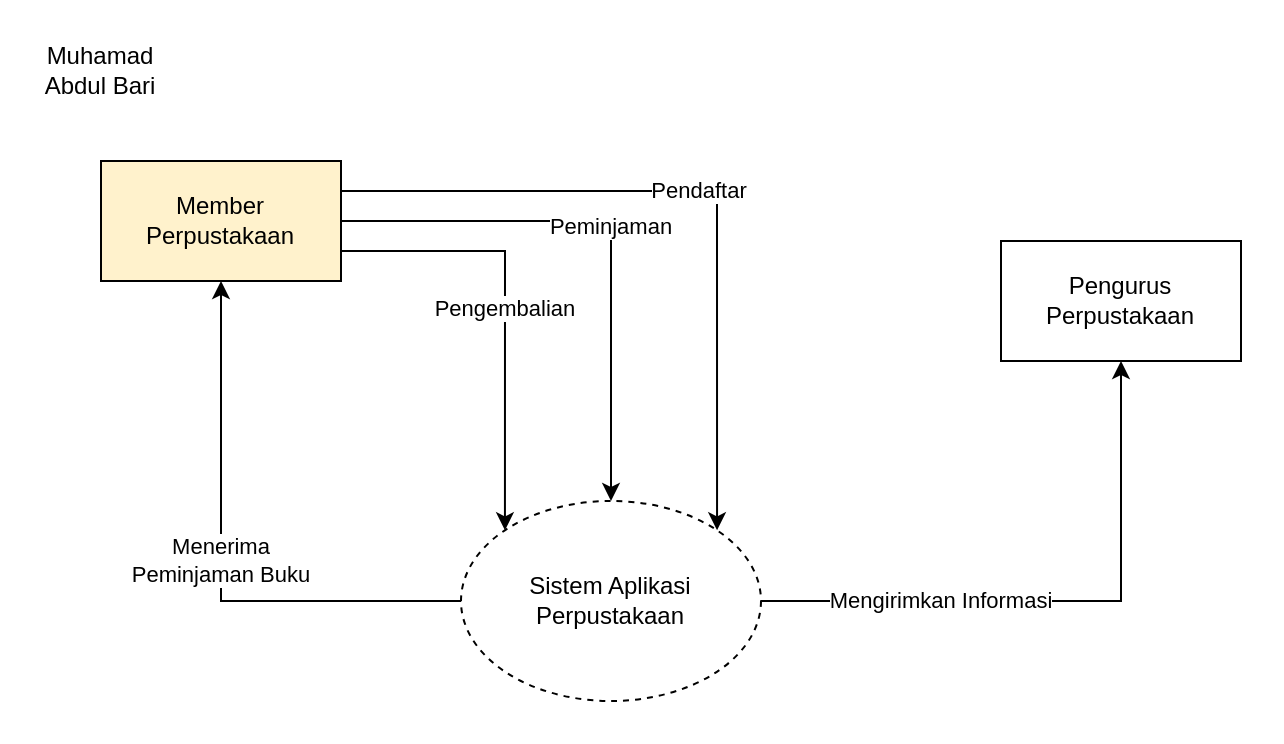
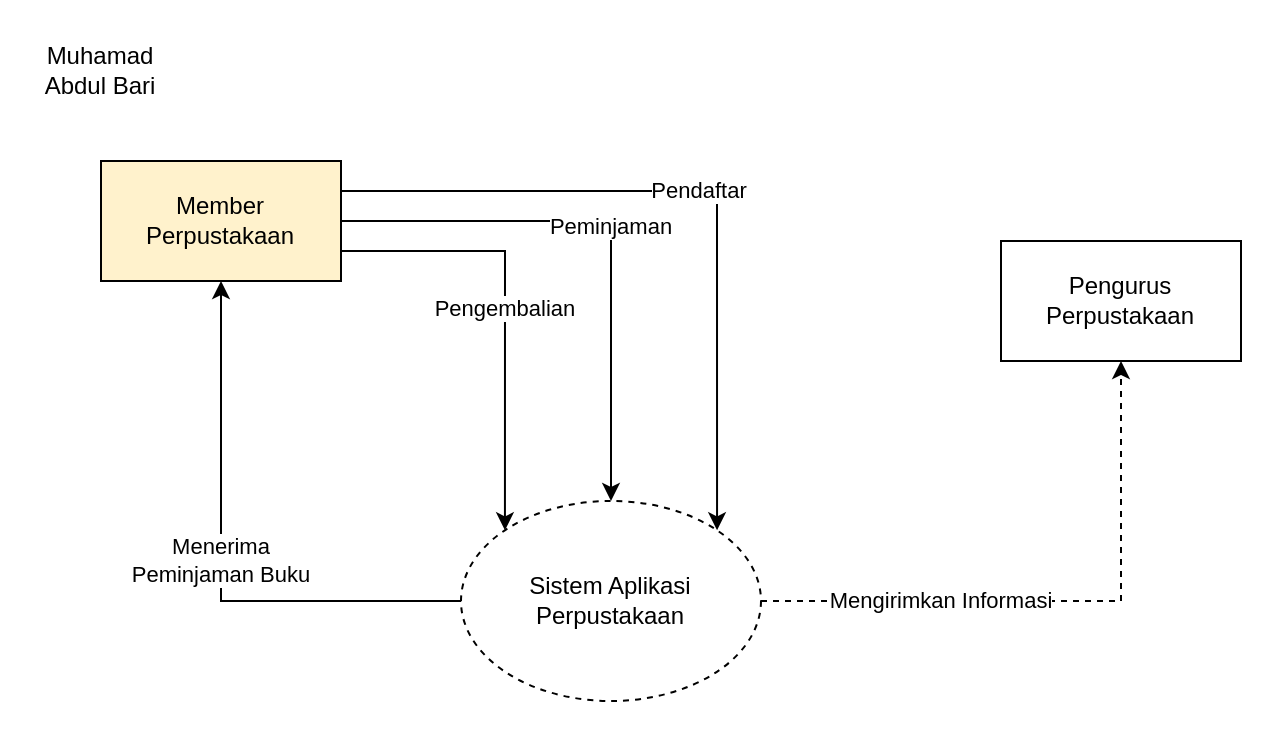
edge "Sistem Aplikasi Perpustakaan" -> "Pengurus Perpustakaan": style solid -> dashed
